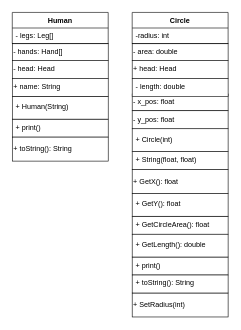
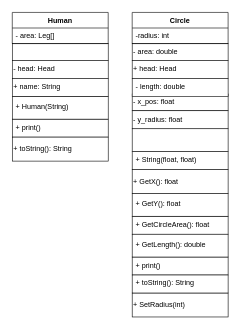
node "- legs: Leg[]": label "- legs: Leg[]" -> "- area: Leg[]"
node "- hands: Hand[]": removed
node "- y_pos: float": label "- y_pos: float" -> "- y_radius: float"
node "+ Circle(int)": removed
